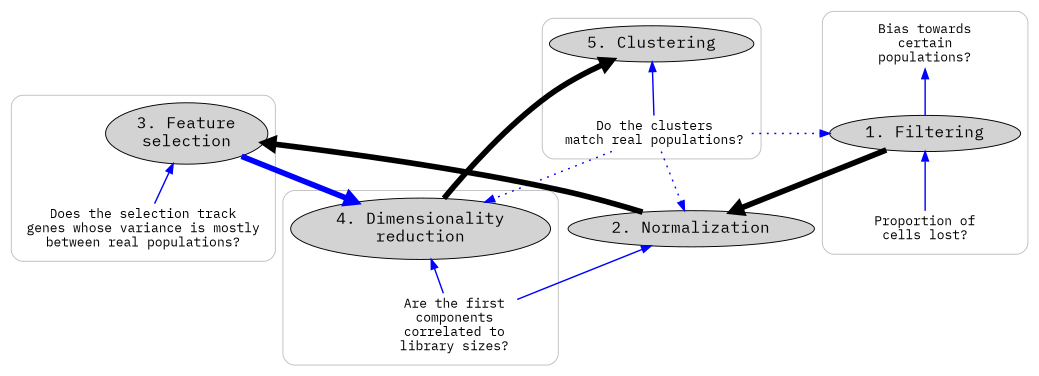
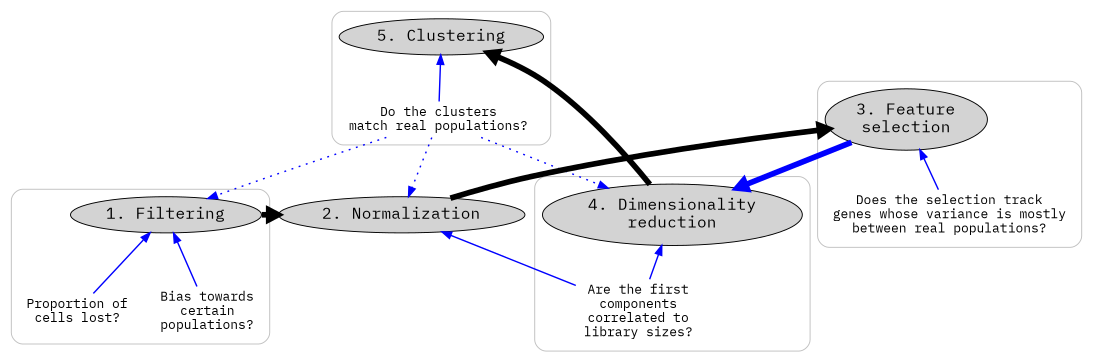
edge "1. Filtering" -> "Bias towards certain populations?": reversed
